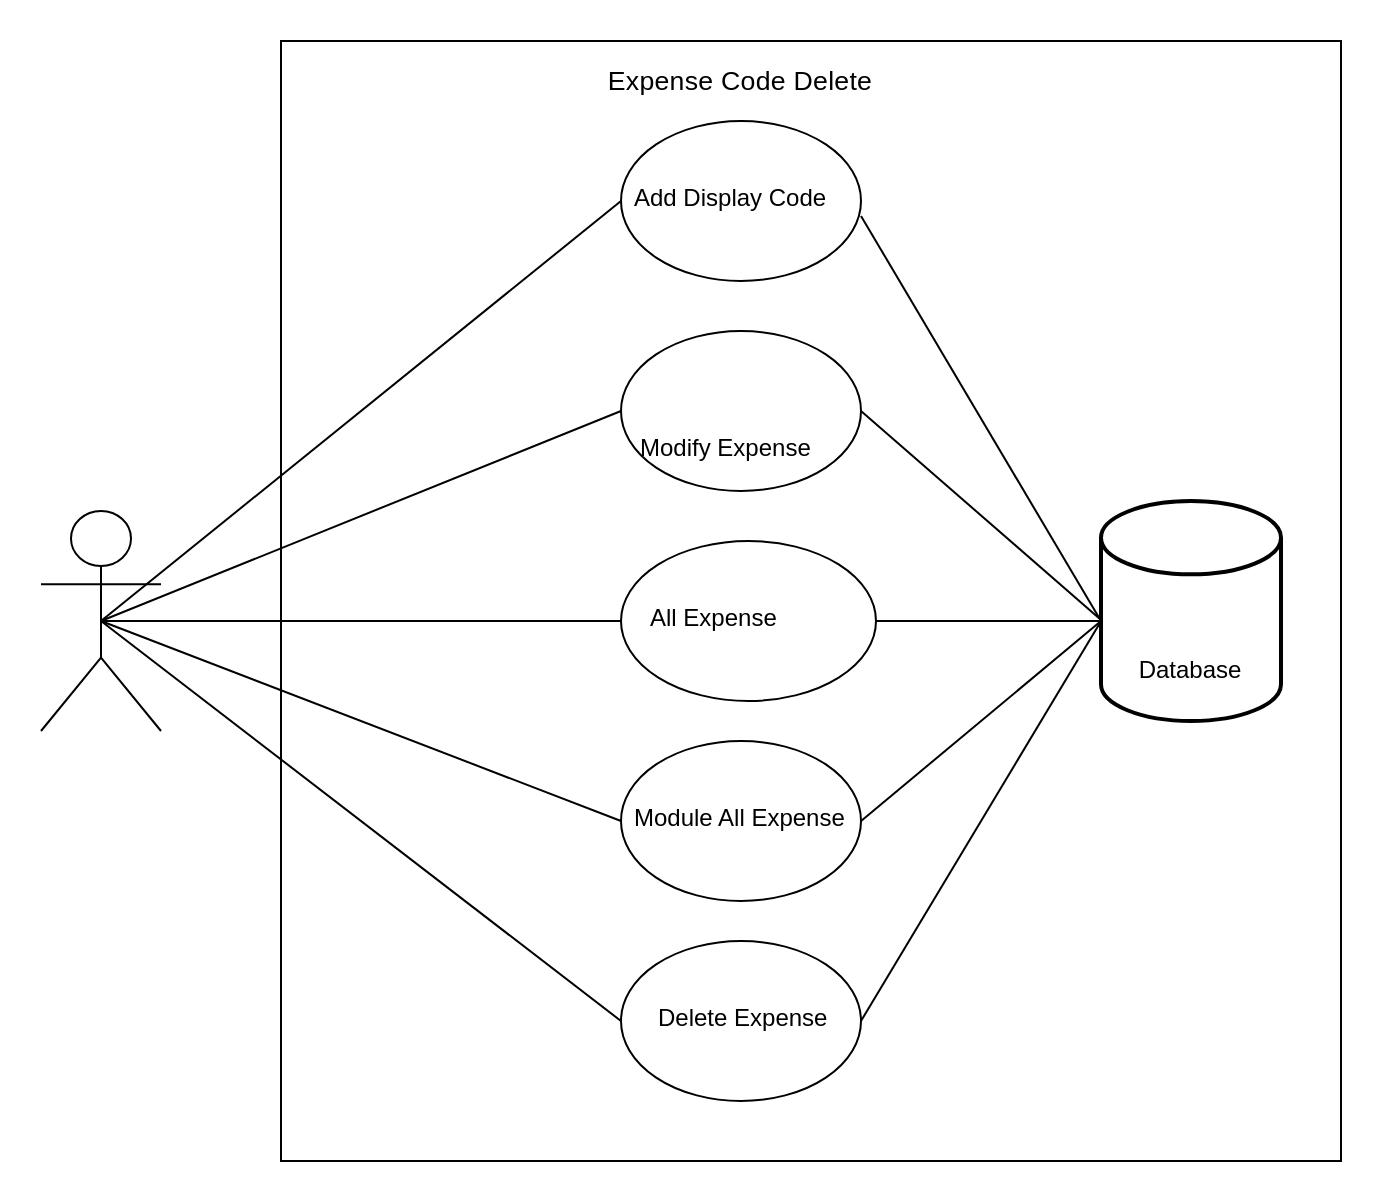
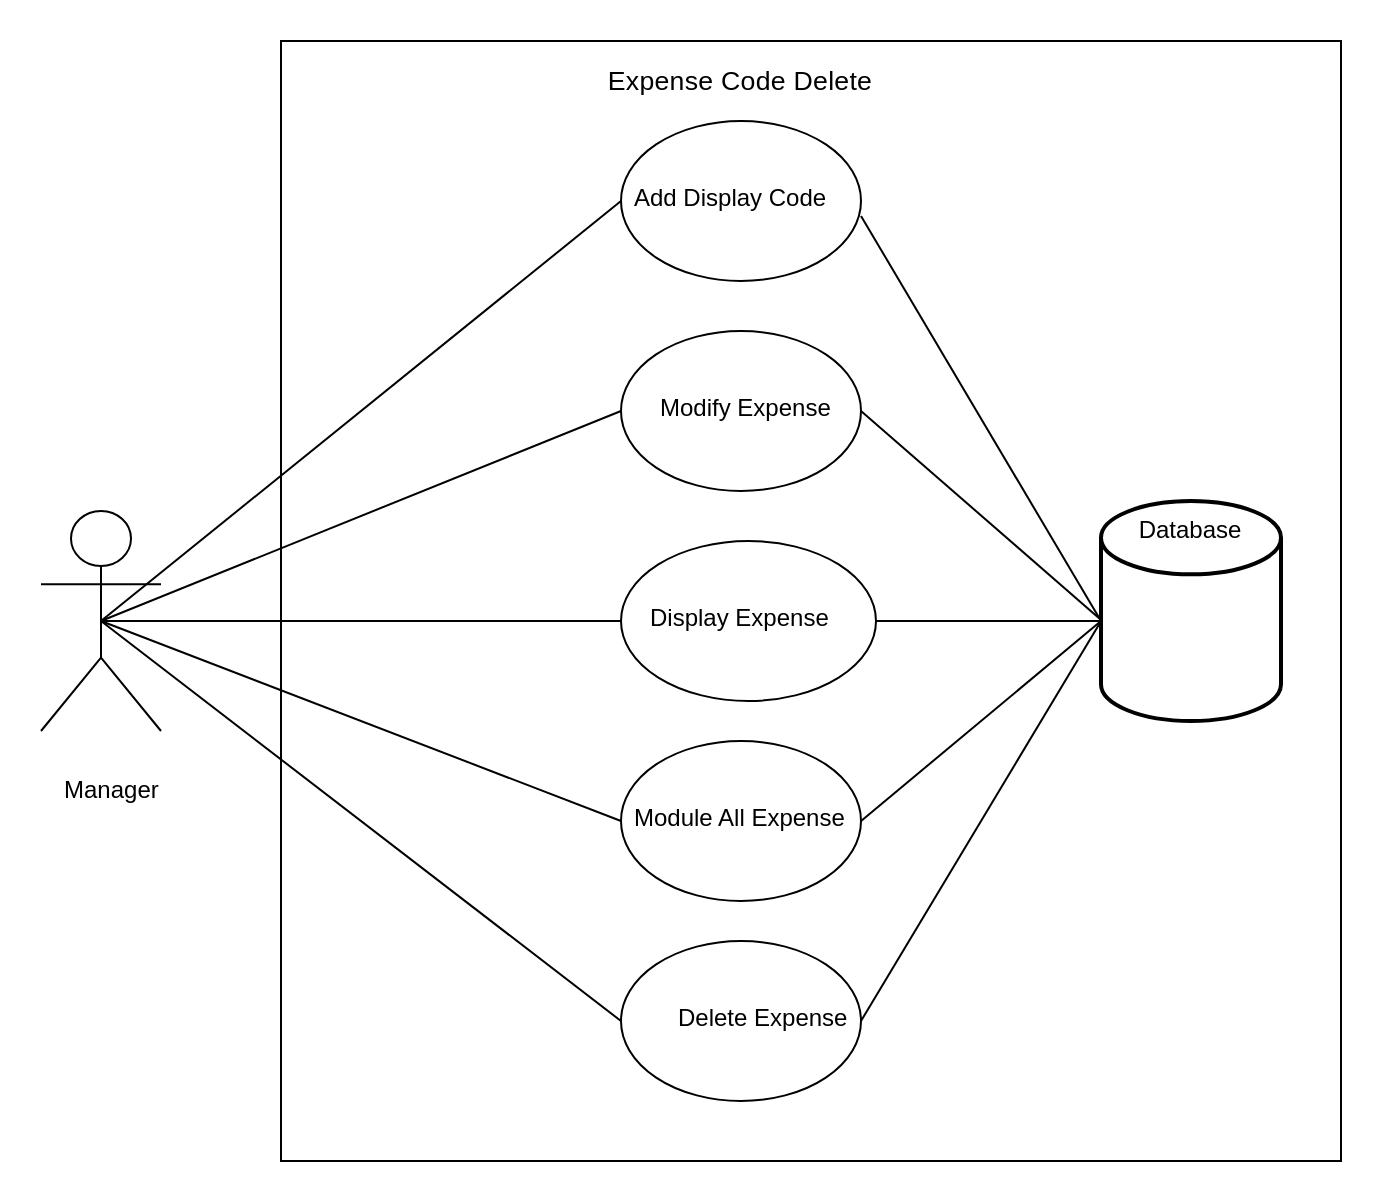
node "Modify Expense": moved (726, 451) -> (746, 411)
node "All Expense": label "All Expense" -> "Display Expense"
node "Database": moved (1191, 671) -> (1191, 531)
node "Manager": added
node "Delete Expense": moved (746, 1021) -> (766, 1021)
